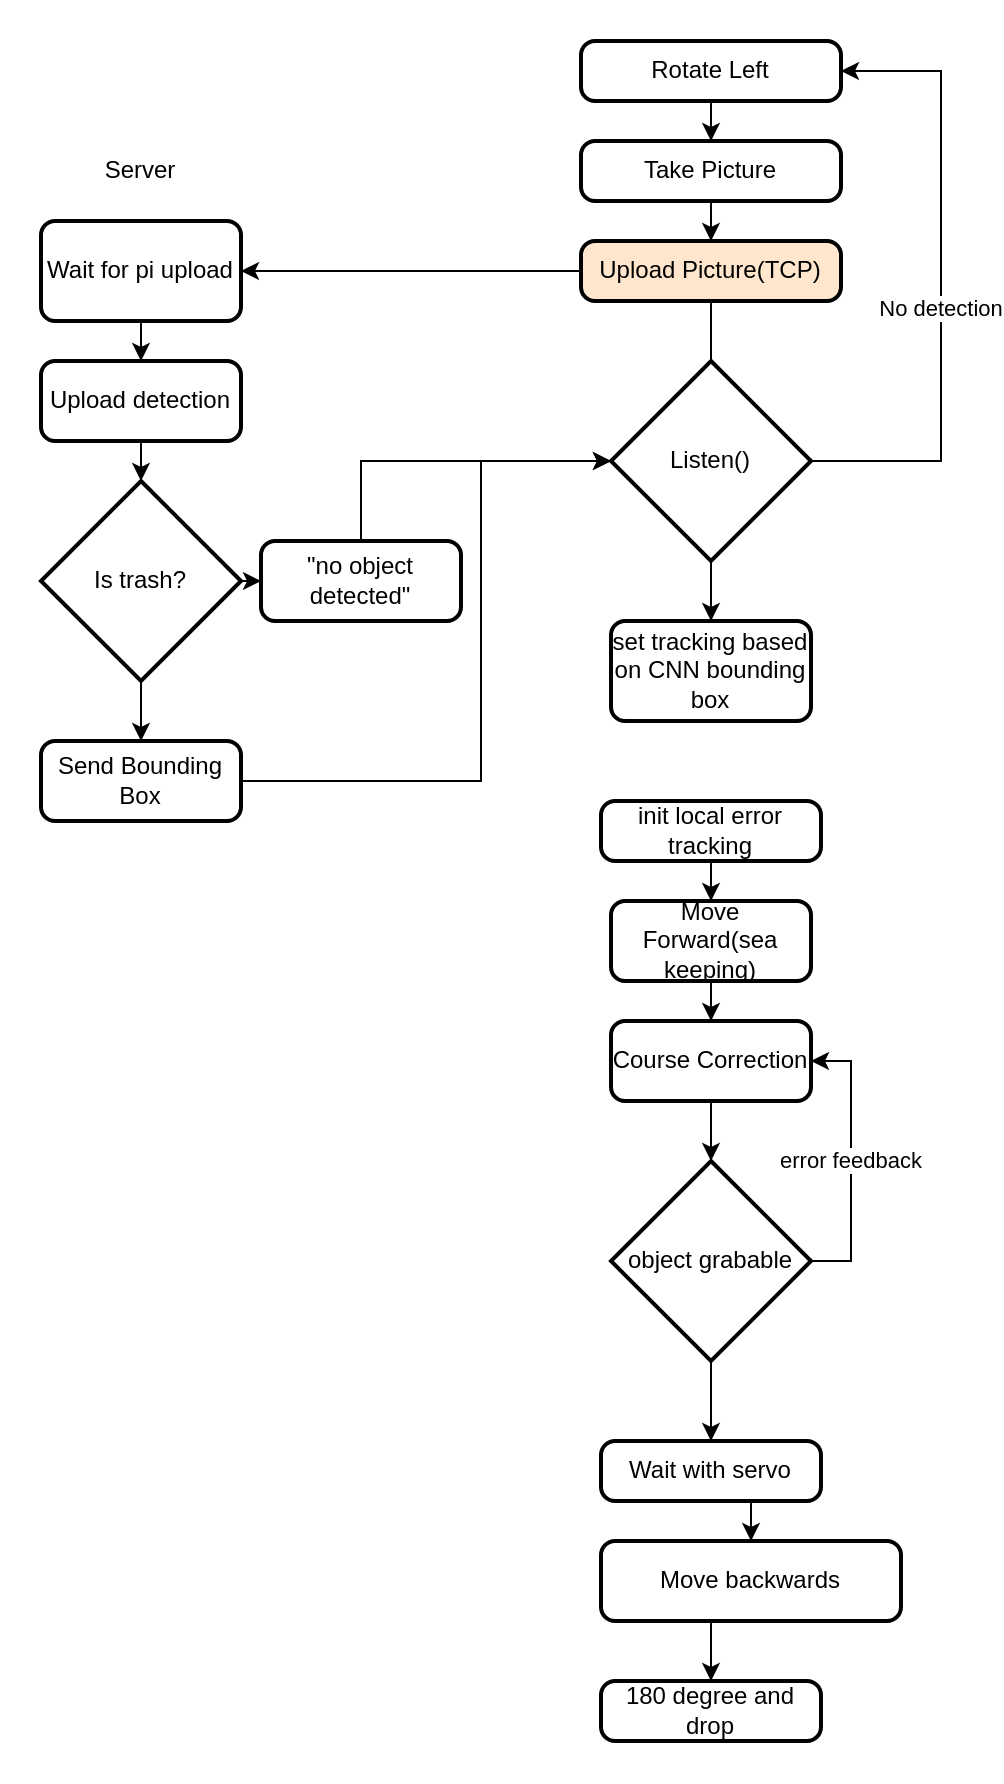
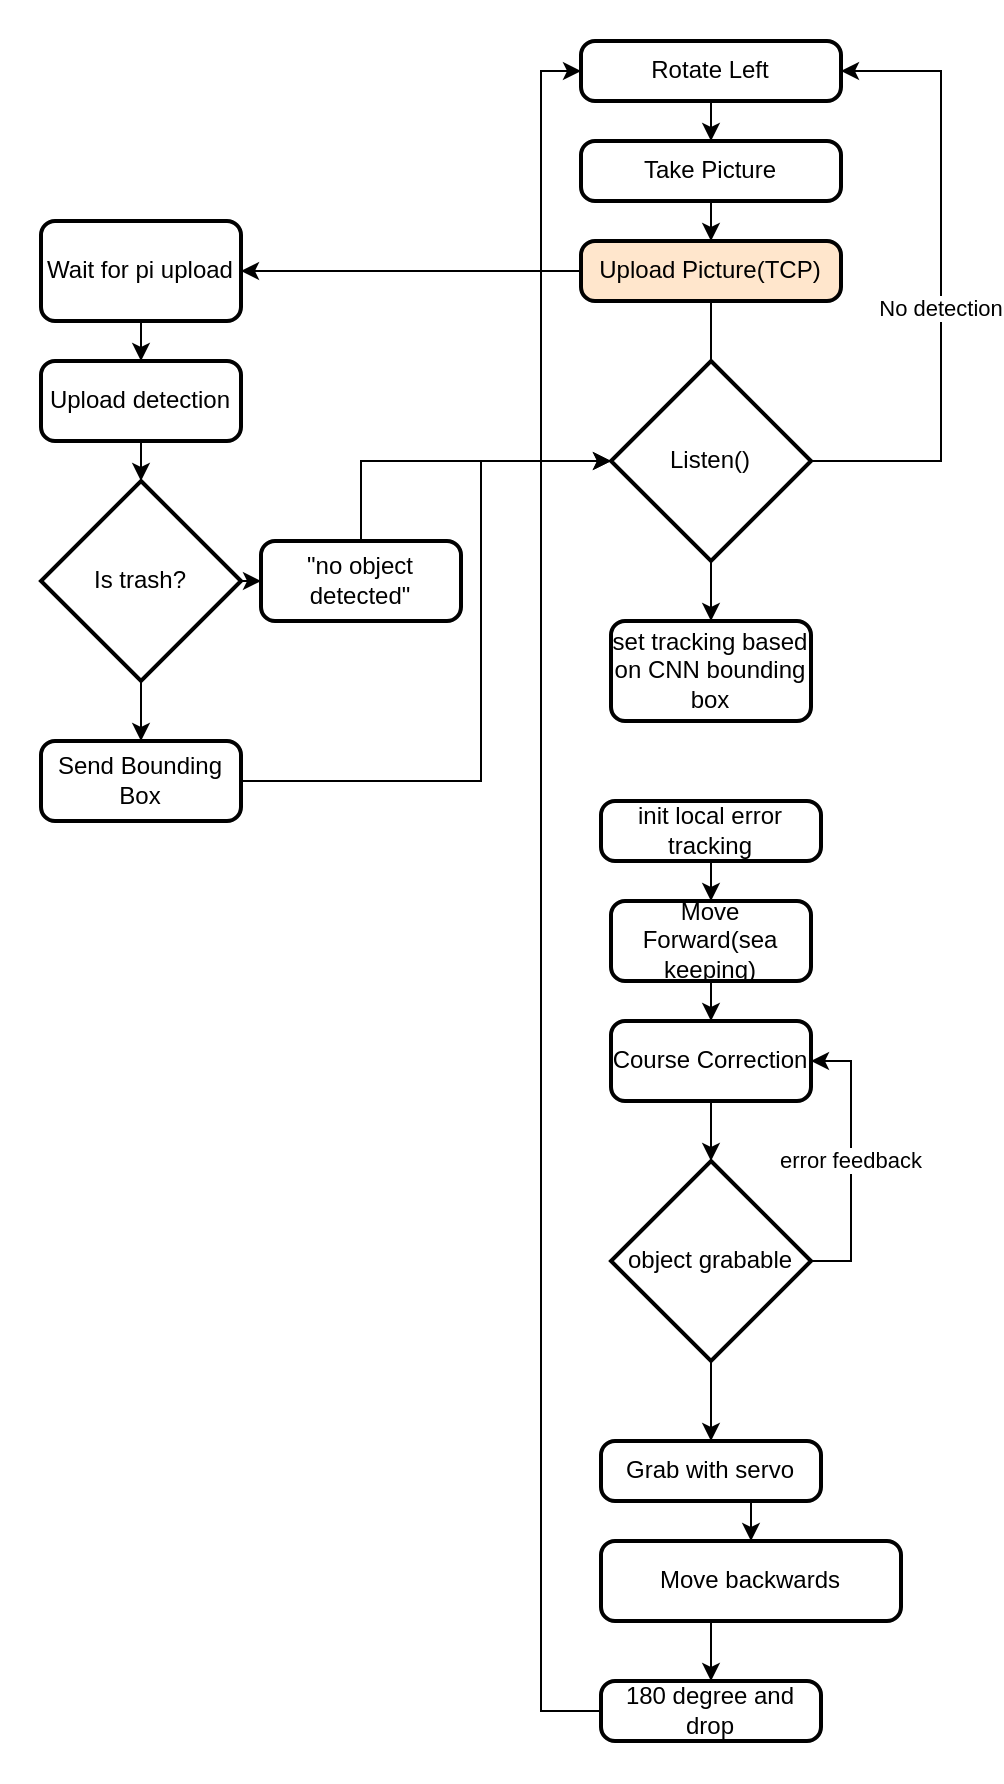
node "Server": removed
edge "180 degree and drop" -> "Rotate Left": added
node "Wait with servo": label "Wait with servo" -> "Grab with servo"
